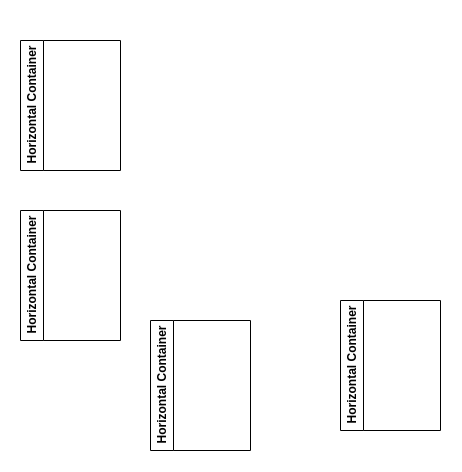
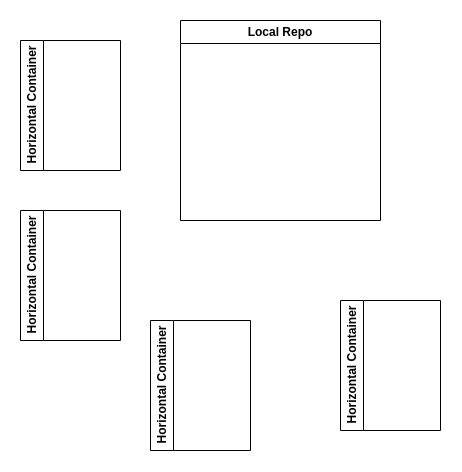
node "Local Repo": added
